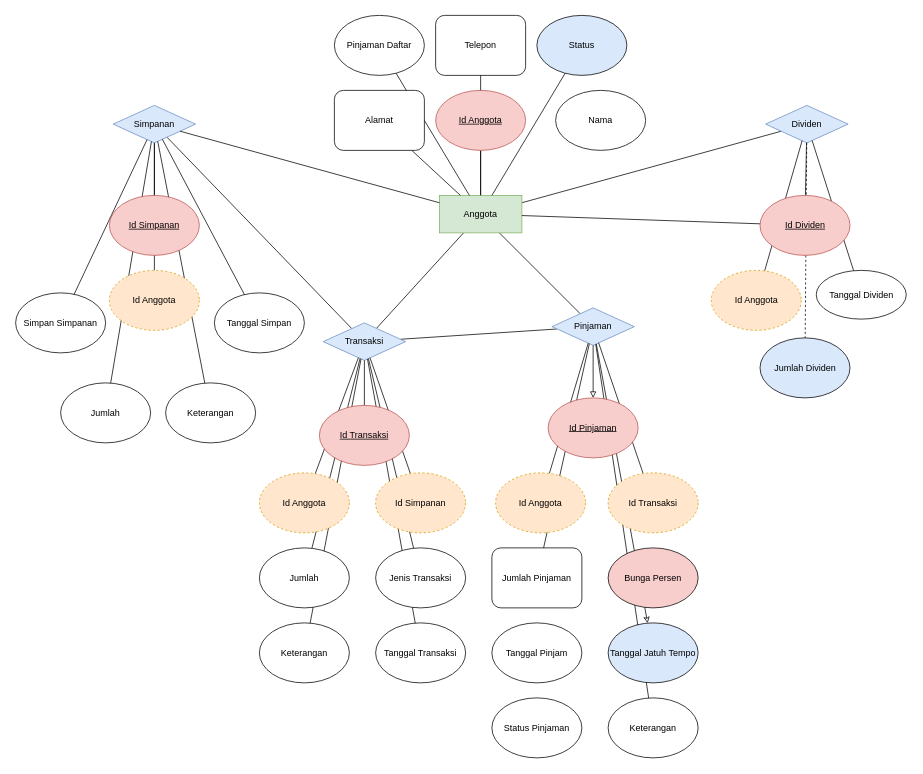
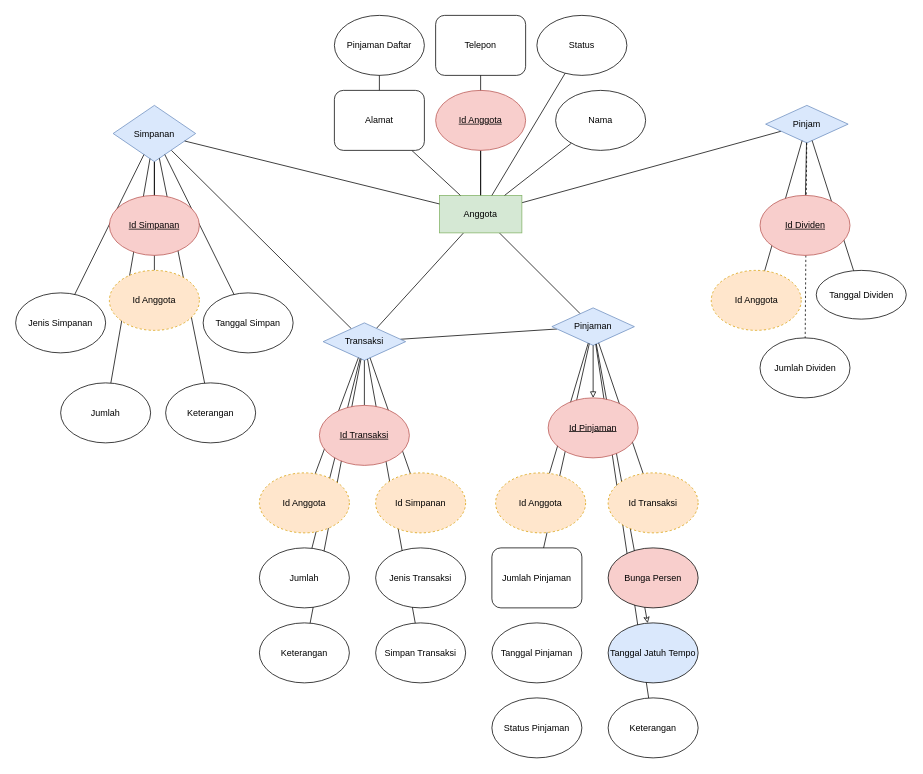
node "Status": fillcolor #dae8fc -> #ffffff
node "Simpanan": size 83x38 -> 83x56
node "Dividen": label "Dividen" -> "Pinjam"
edge "Pinjaman Daftar" -- "Anggota": now "Pinjaman Daftar" -- "Alamat"
edge "Anggota" -- "Id Dividen": now "Anggota" -- "Nama"
node "Simpan Simpanan": label "Simpan Simpanan" -> "Jenis Simpanan"
node "Tanggal Simpan": moved (259, 323) -> (248, 323)
node "Jumlah Dividen": fillcolor #dae8fc -> #ffffff
edge "Transaksi" -- "Jenis Transaksi": removed
node "Tanggal Transaksi": label "Tanggal Transaksi" -> "Simpan Transaksi"
node "Tanggal Pinjam": label "Tanggal Pinjam" -> "Tanggal Pinjaman"
